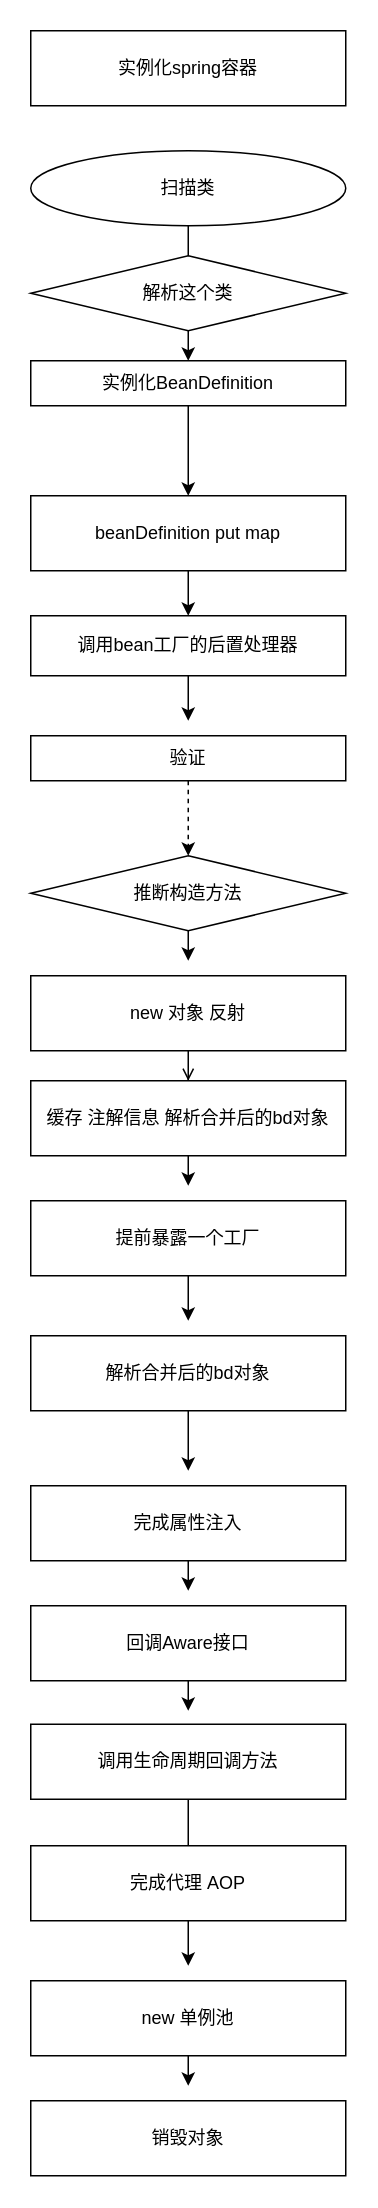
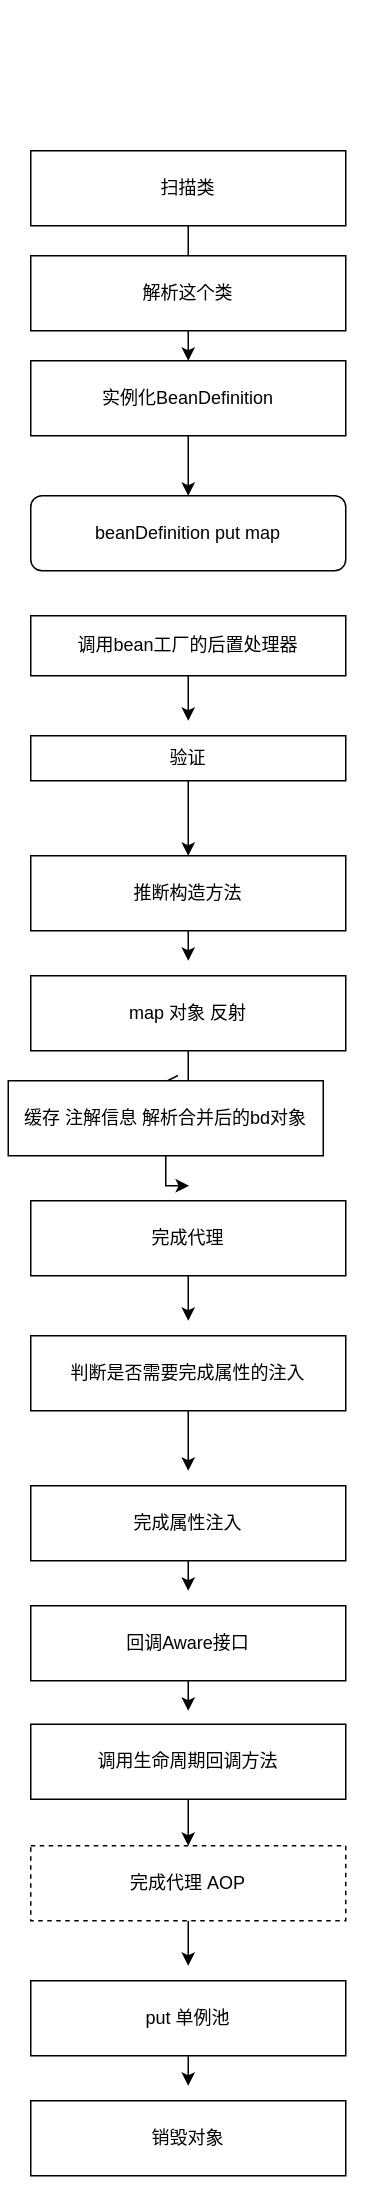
node "实例化spring容器": removed
node "扫描类": shape ellipse -> rectangle
node "解析这个类": shape diamond -> rectangle
node "实例化BeanDefinition": size 315x45 -> 315x75
node "beanDefinition put map": shape rectangle -> rounded rectangle
edge "beanDefinition put map" -> "调用bean工厂的后置处理器": removed
edge "验证" -> "推断构造方法": style dashed -> solid
node "推断构造方法": shape diamond -> rectangle
node "new 对象 反射": label "new 对象 反射" -> "map 对象 反射"
node "缓存 注解信息 解析合并后的bd对象": moved (188, 1118) -> (166, 1118)
node "提前暴露一个工厂": label "提前暴露一个工厂" -> "完成代理"
node "解析合并后的bd对象": label "解析合并后的bd对象" -> "判断是否需要完成属性的注入"
edge "调用生命周期回调方法" -- "完成代理 AOP": arrowhead none -> classic
node "完成代理 AOP": style solid -> dashed
node "new 单例池": label "new 单例池" -> "put 单例池"
